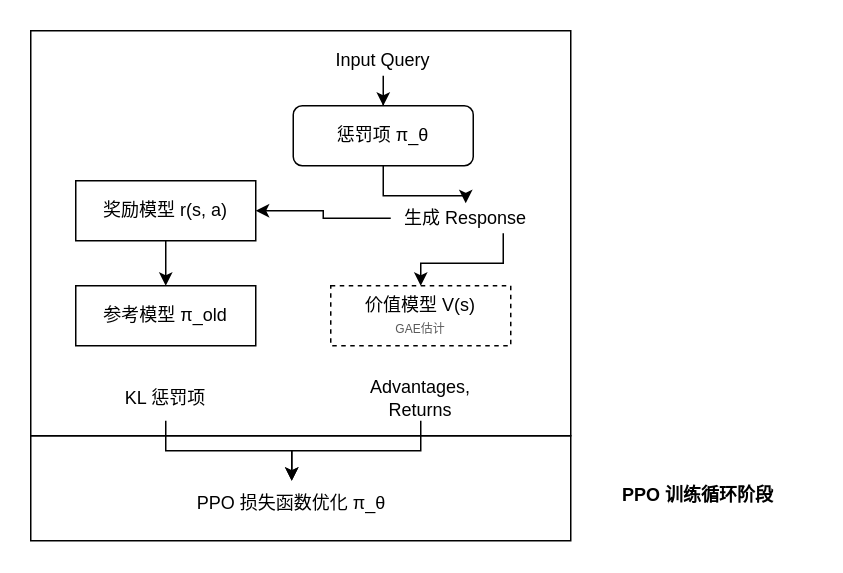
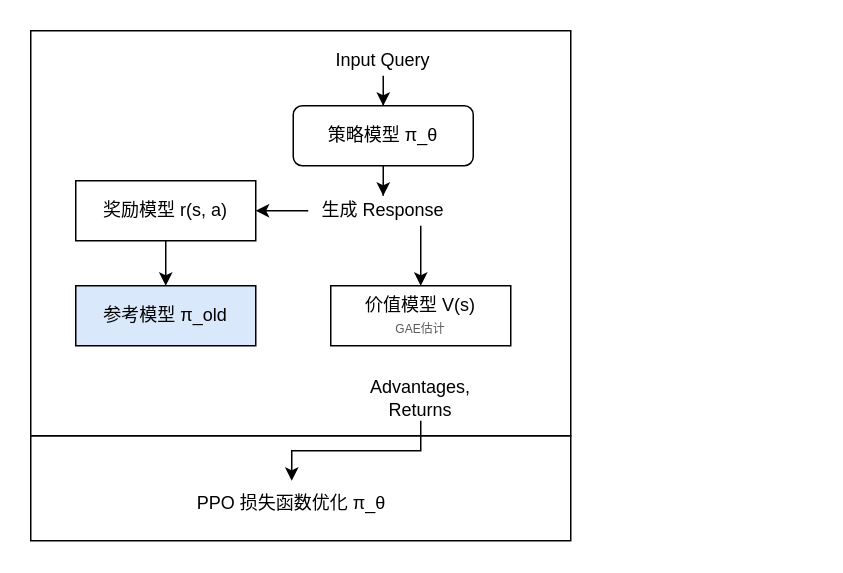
node "惩罚项 π_θ": label "惩罚项 π_θ" -> "策略模型 π_θ"
node "生成 Response": moved (466, 218) -> (383, 211)
node "参考模型 π_old": fillcolor #ffffff -> #dae8fc
node "价值模型 V(s) GAE估计": style dashed -> solid
node "KL 惩罚项": removed
edge "KL 惩罚项" -> "PPO 损失函数优化 π_θ": removed
node "PPO 训练循环阶段": removed
